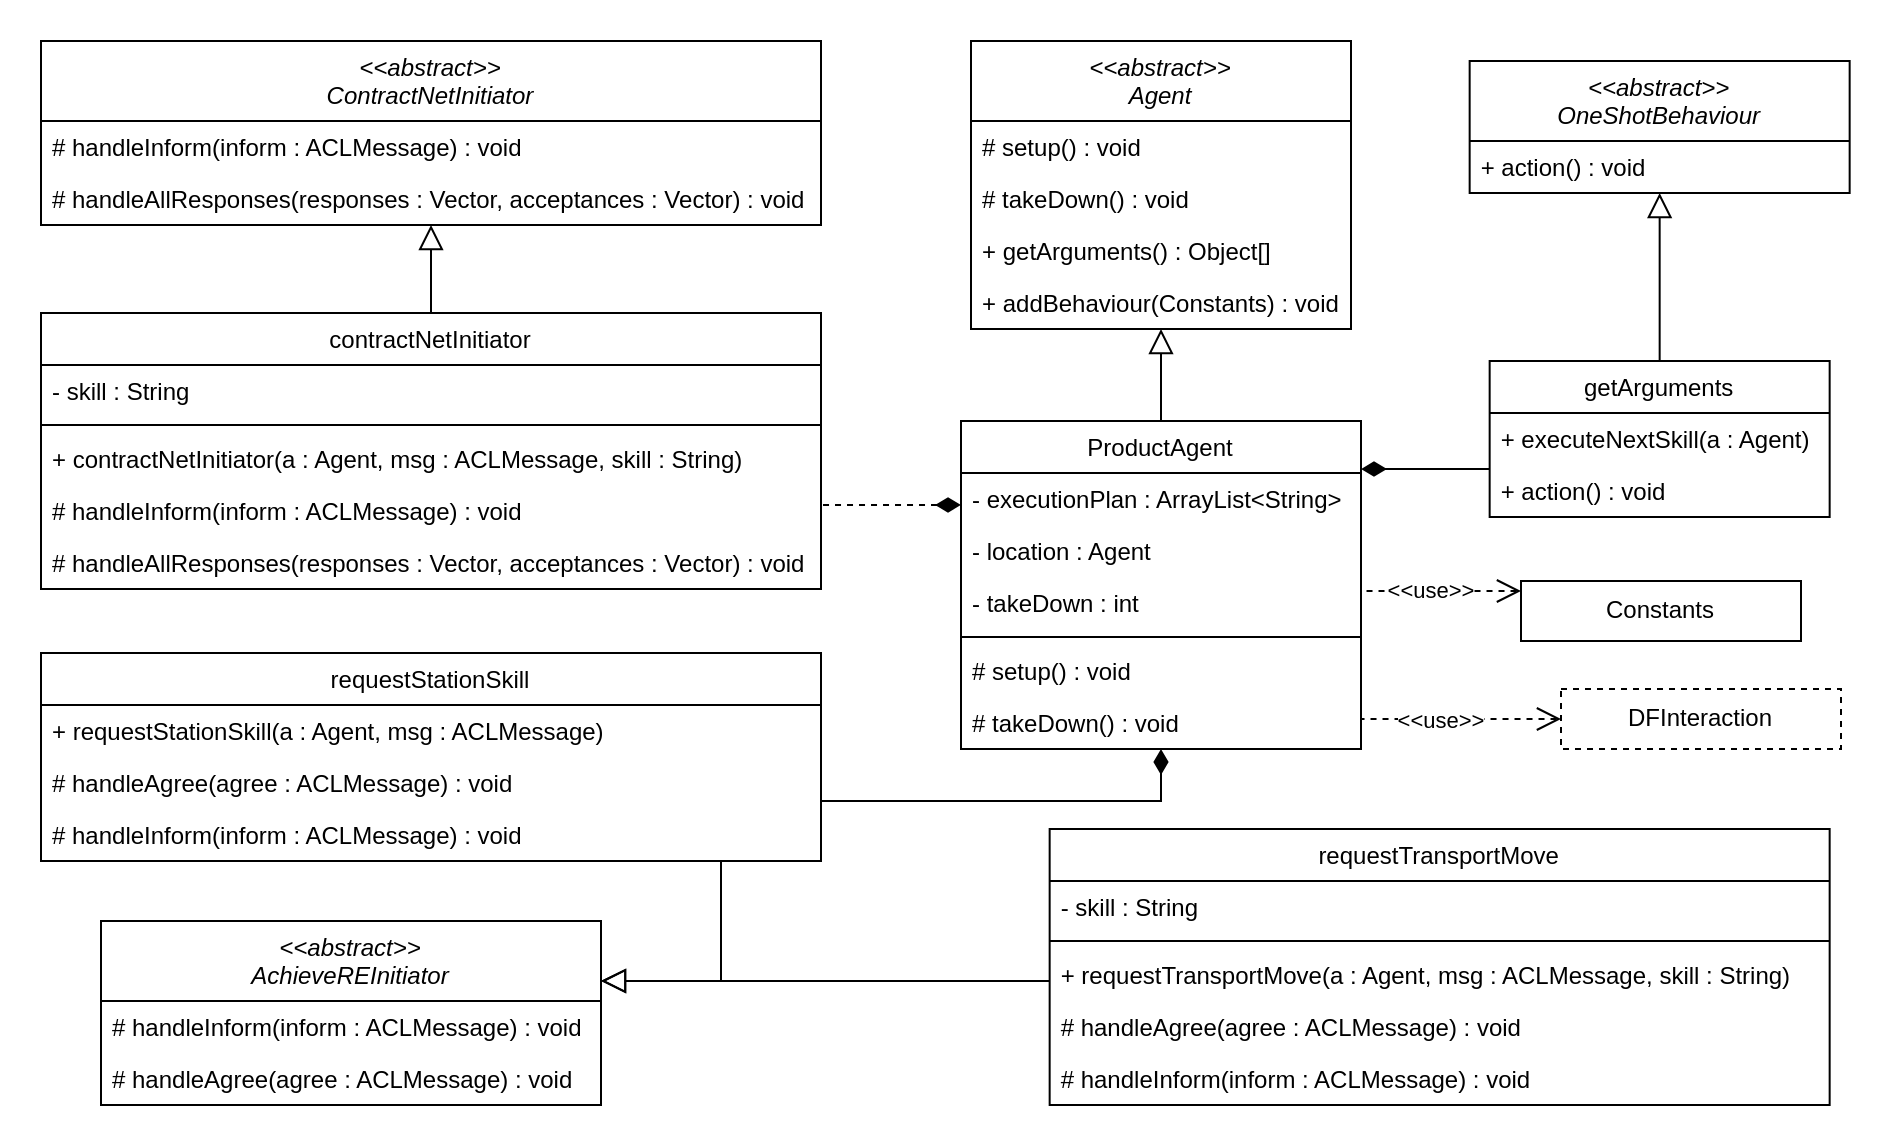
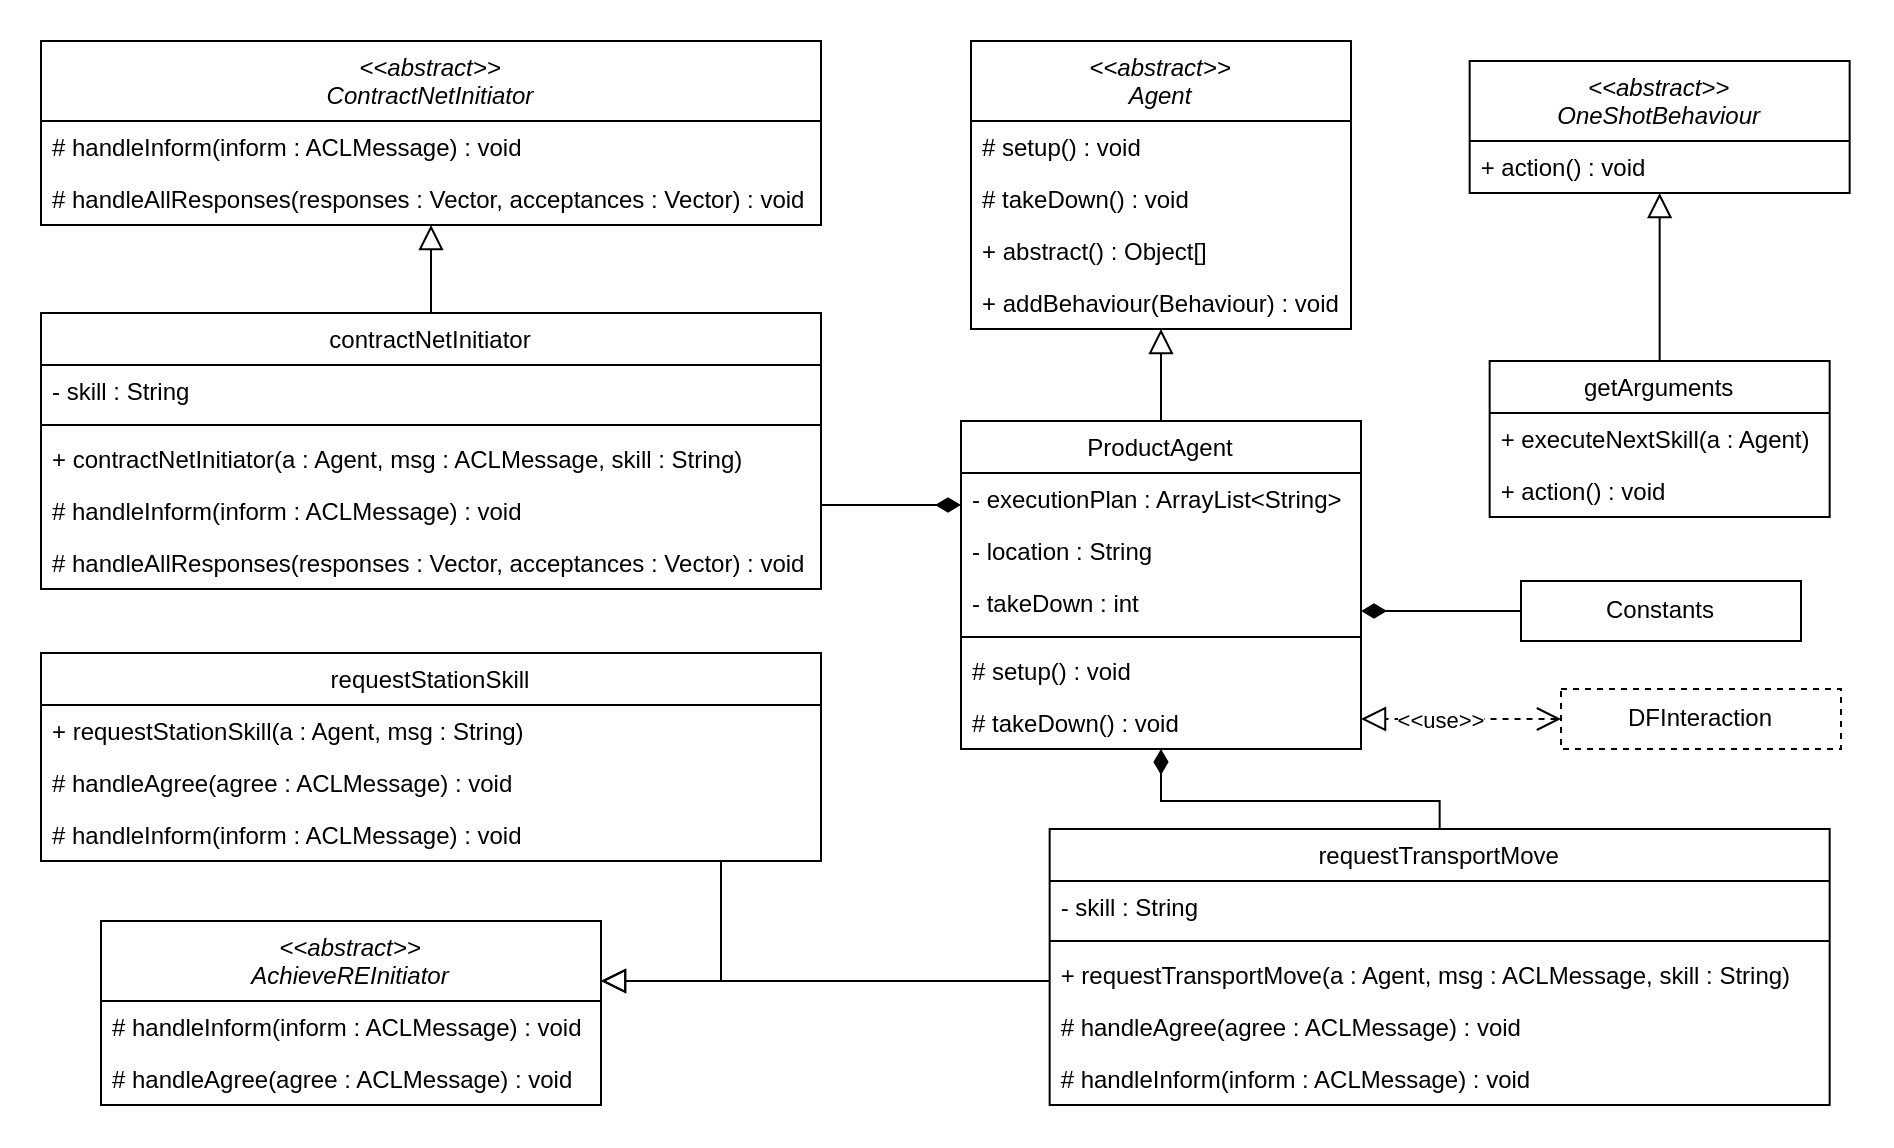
node "+ getArguments() : Object[]": label "+ getArguments() : Object[]" -> "+ abstract() : Object[]"
node "+ addBehaviour(Constants) : void": label "+ addBehaviour(Constants) : void" -> "+ addBehaviour(Behaviour) : void"
edge "getArguments" -> "ProductAgent": now "Constants" -> "ProductAgent"
edge "contractNetInitiator" -> "ProductAgent": style dashed -> solid
node "- location : Agent": label "- location : Agent" -> "- location : String"
edge "- takeDown : int" -> "Constants": removed, label "<<use>>"
edge "ProductAgent" -> "DFInteraction": arrowhead none -> block
node "+ requestStationSkill(a : Agent, msg : ACLMessage)": label "+ requestStationSkill(a : Agent, msg : ACLMessage)" -> "+ requestStationSkill(a : Agent, msg : String)"
edge "requestStationSkill" -> "ProductAgent": removed
edge "requestTransportMove" -> "ProductAgent": added
